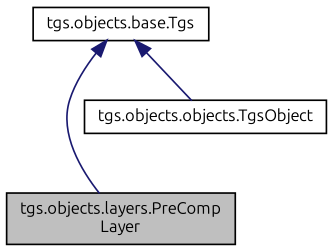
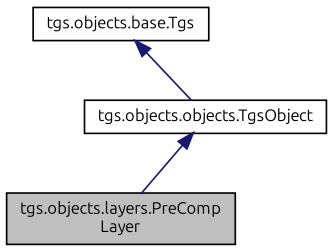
edge "tgs.objects.layers.PreComp Layer" -> "tgs.objects.base.Tgs": now "tgs.objects.layers.PreComp Layer" -> "tgs.objects.objects.TgsObject"
